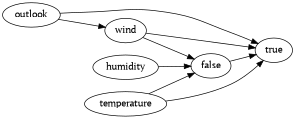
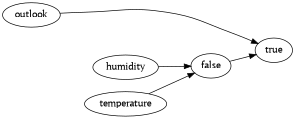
node "wind": removed
edge "temperature" -> "true": removed
